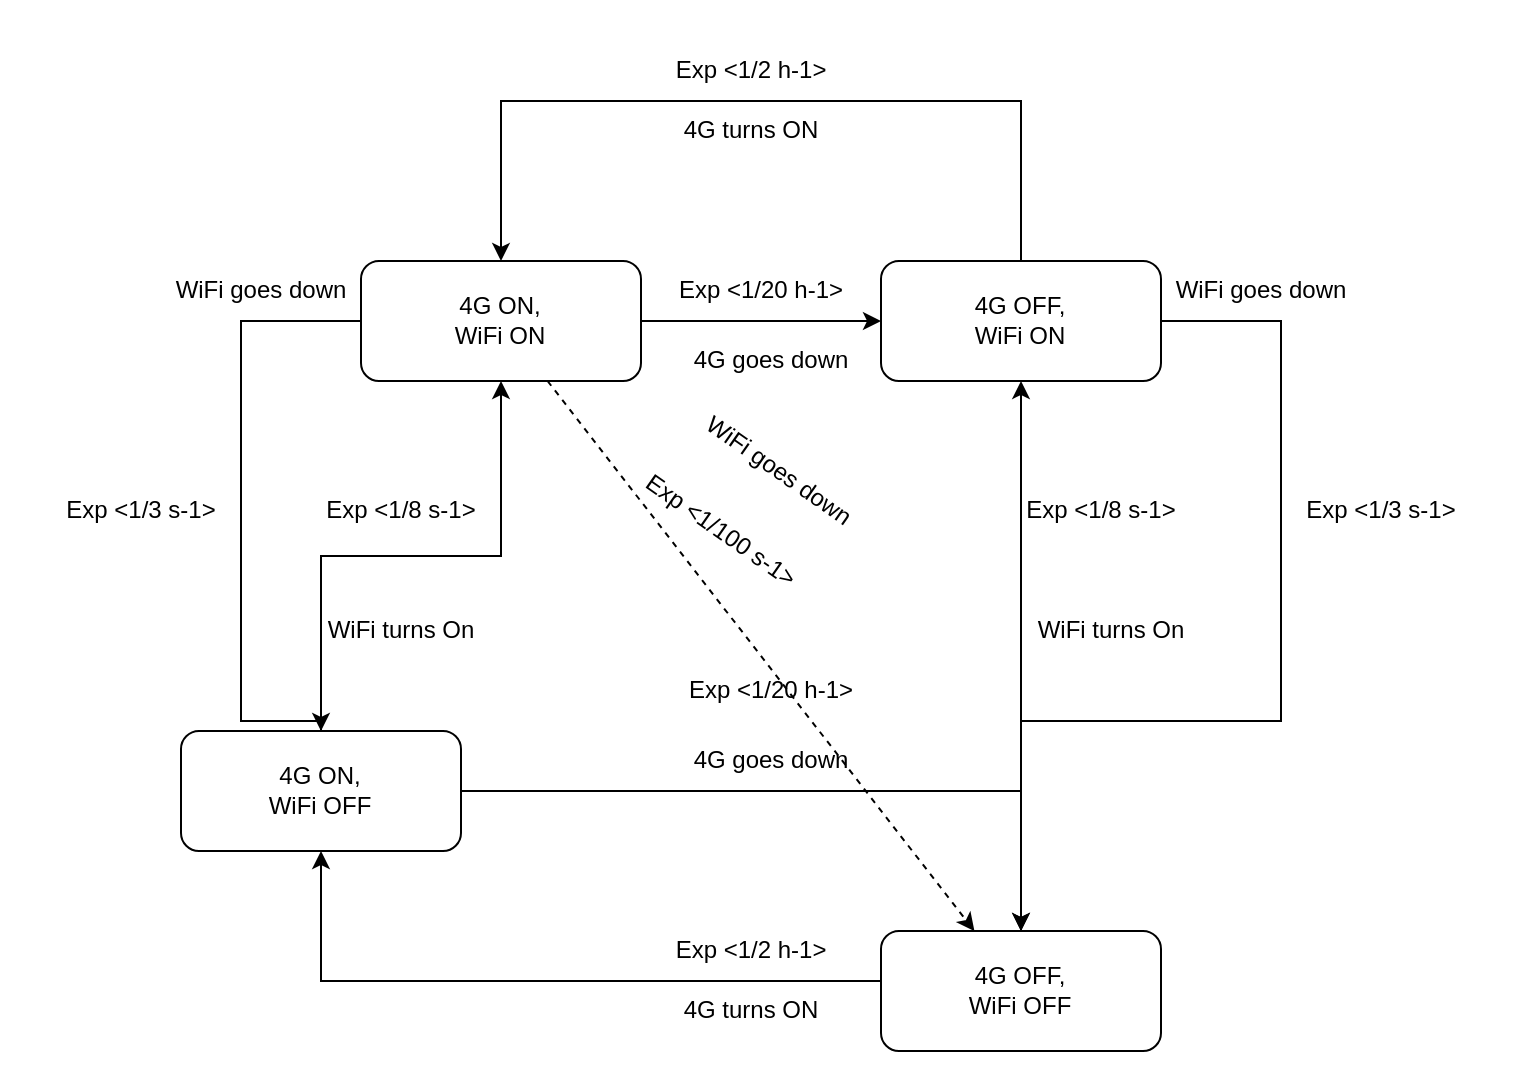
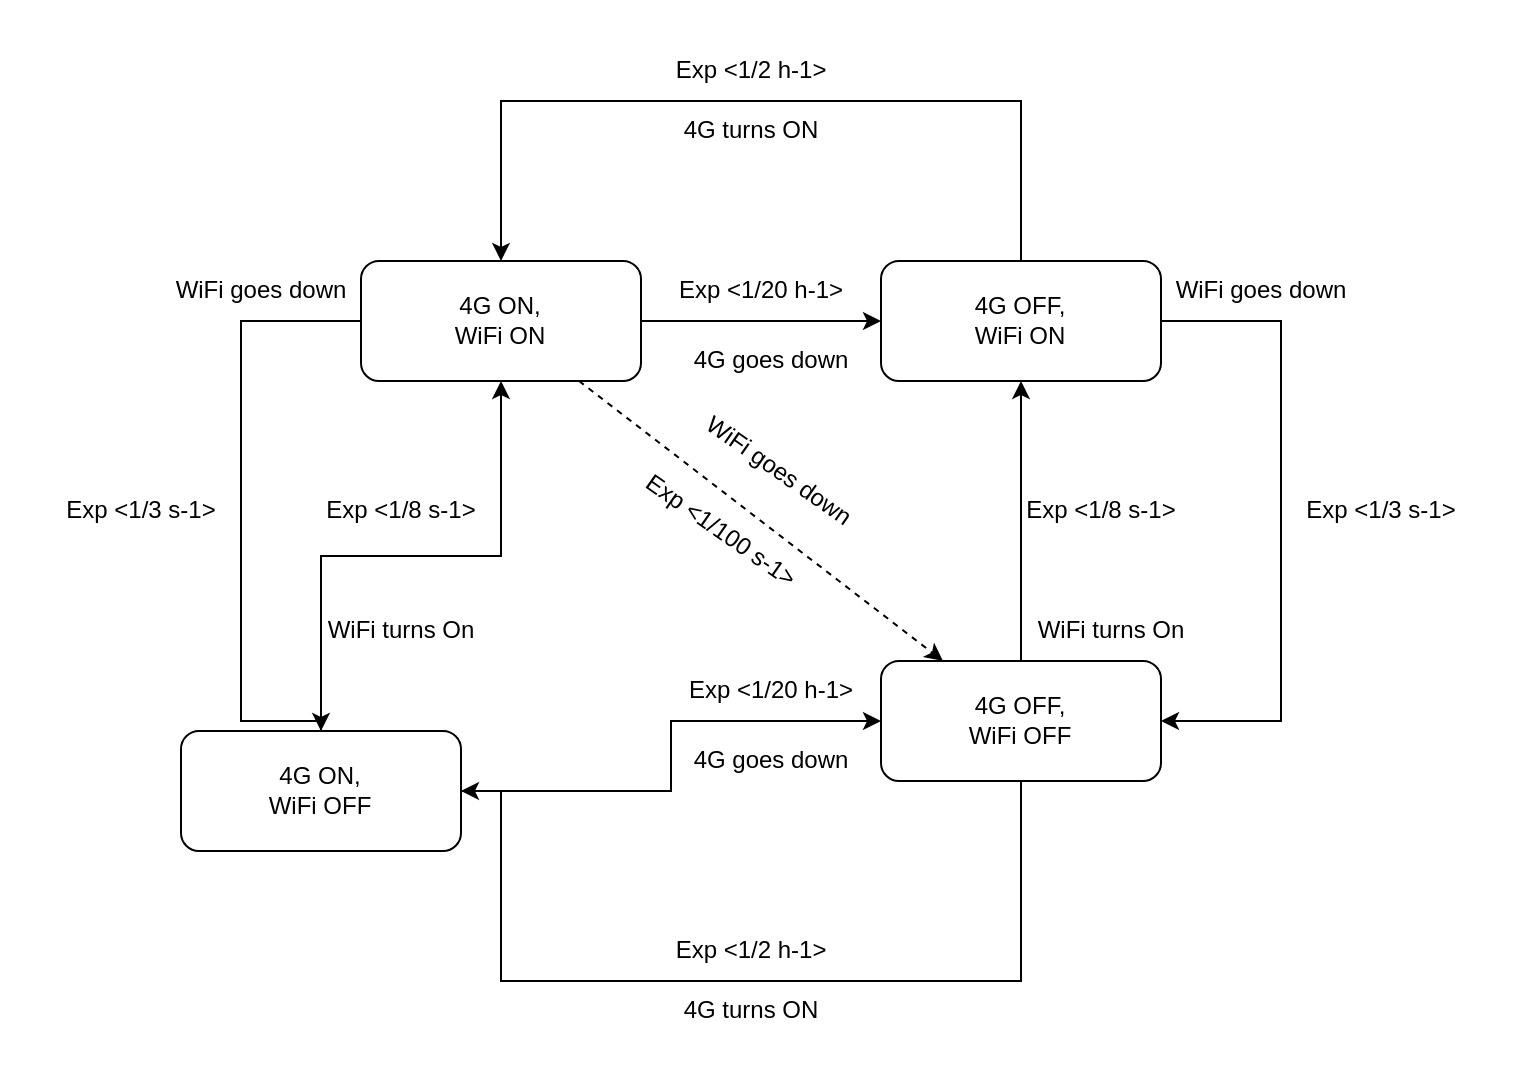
node "4G OFF, WiFi OFF": moved (1021, 991) -> (1021, 721)
